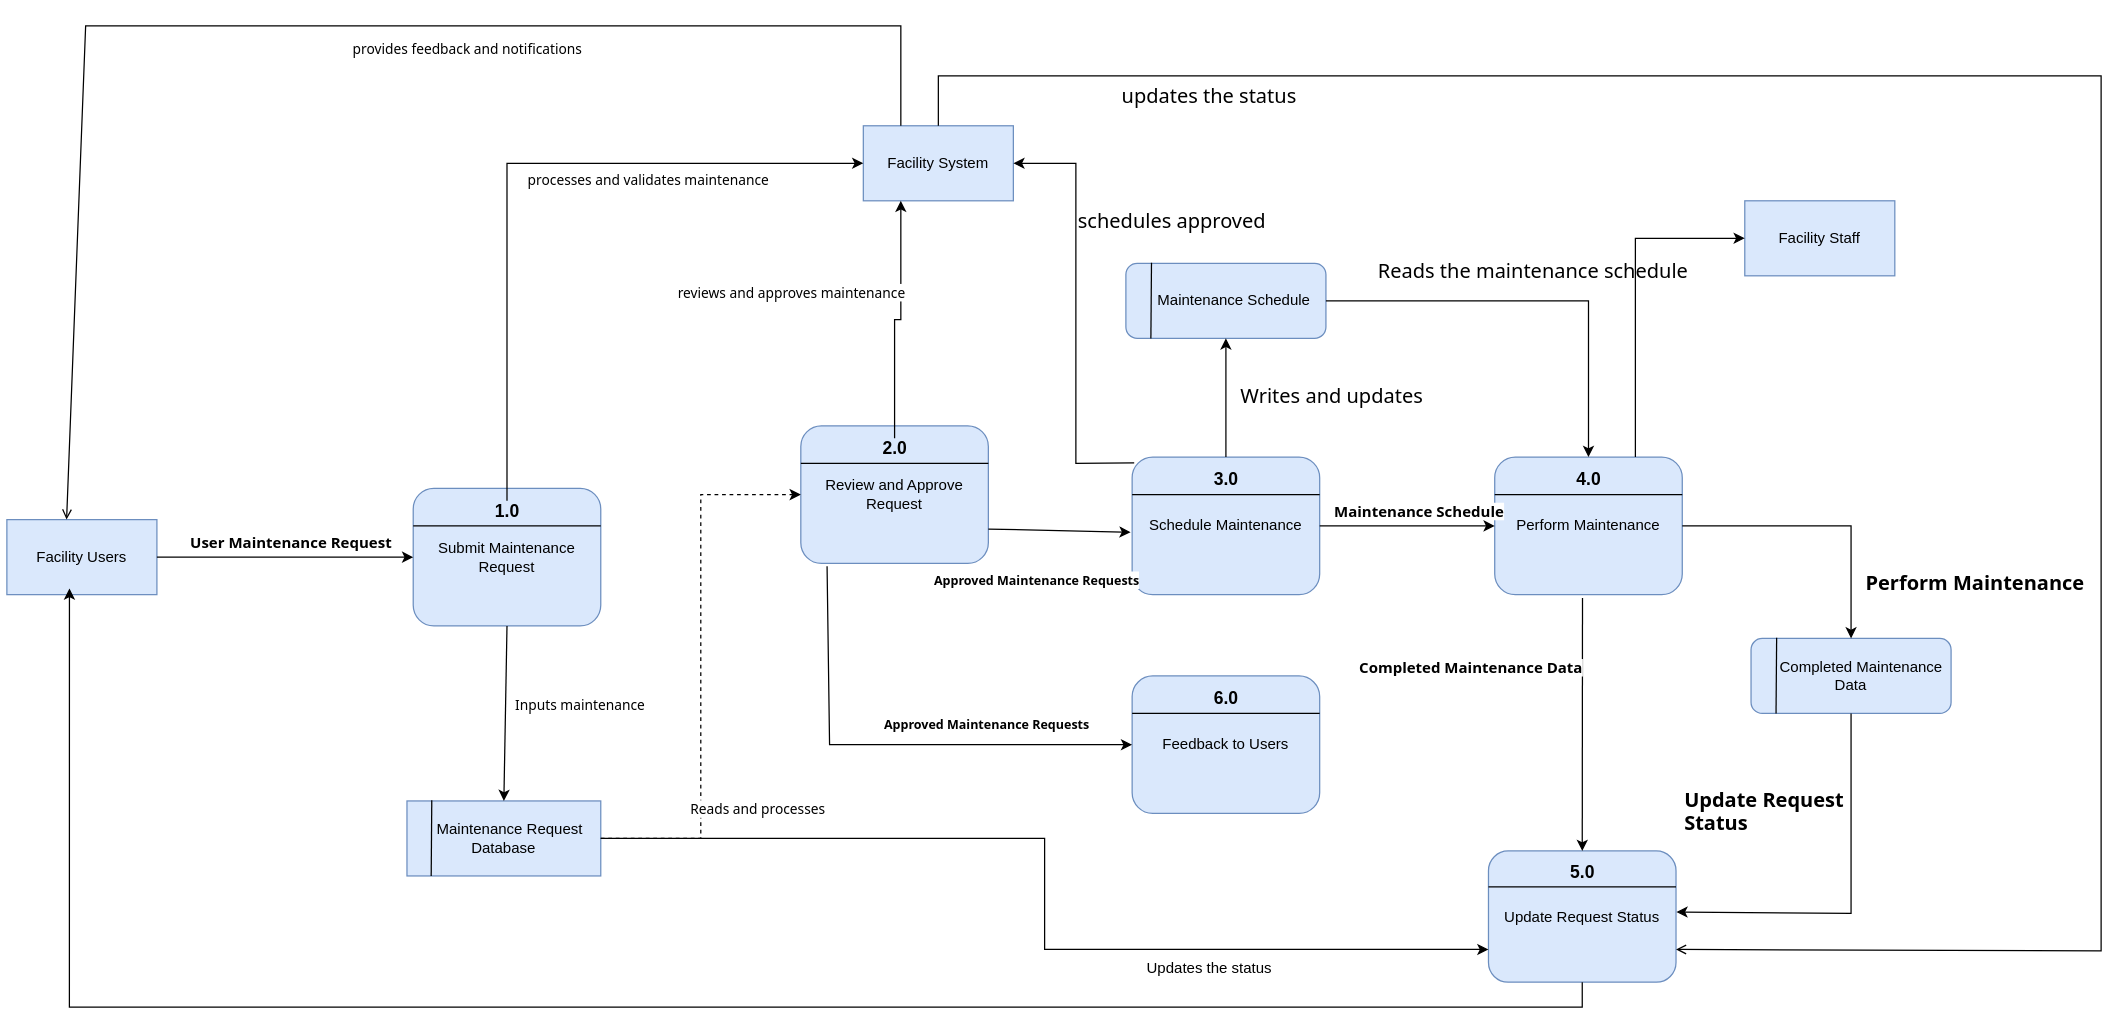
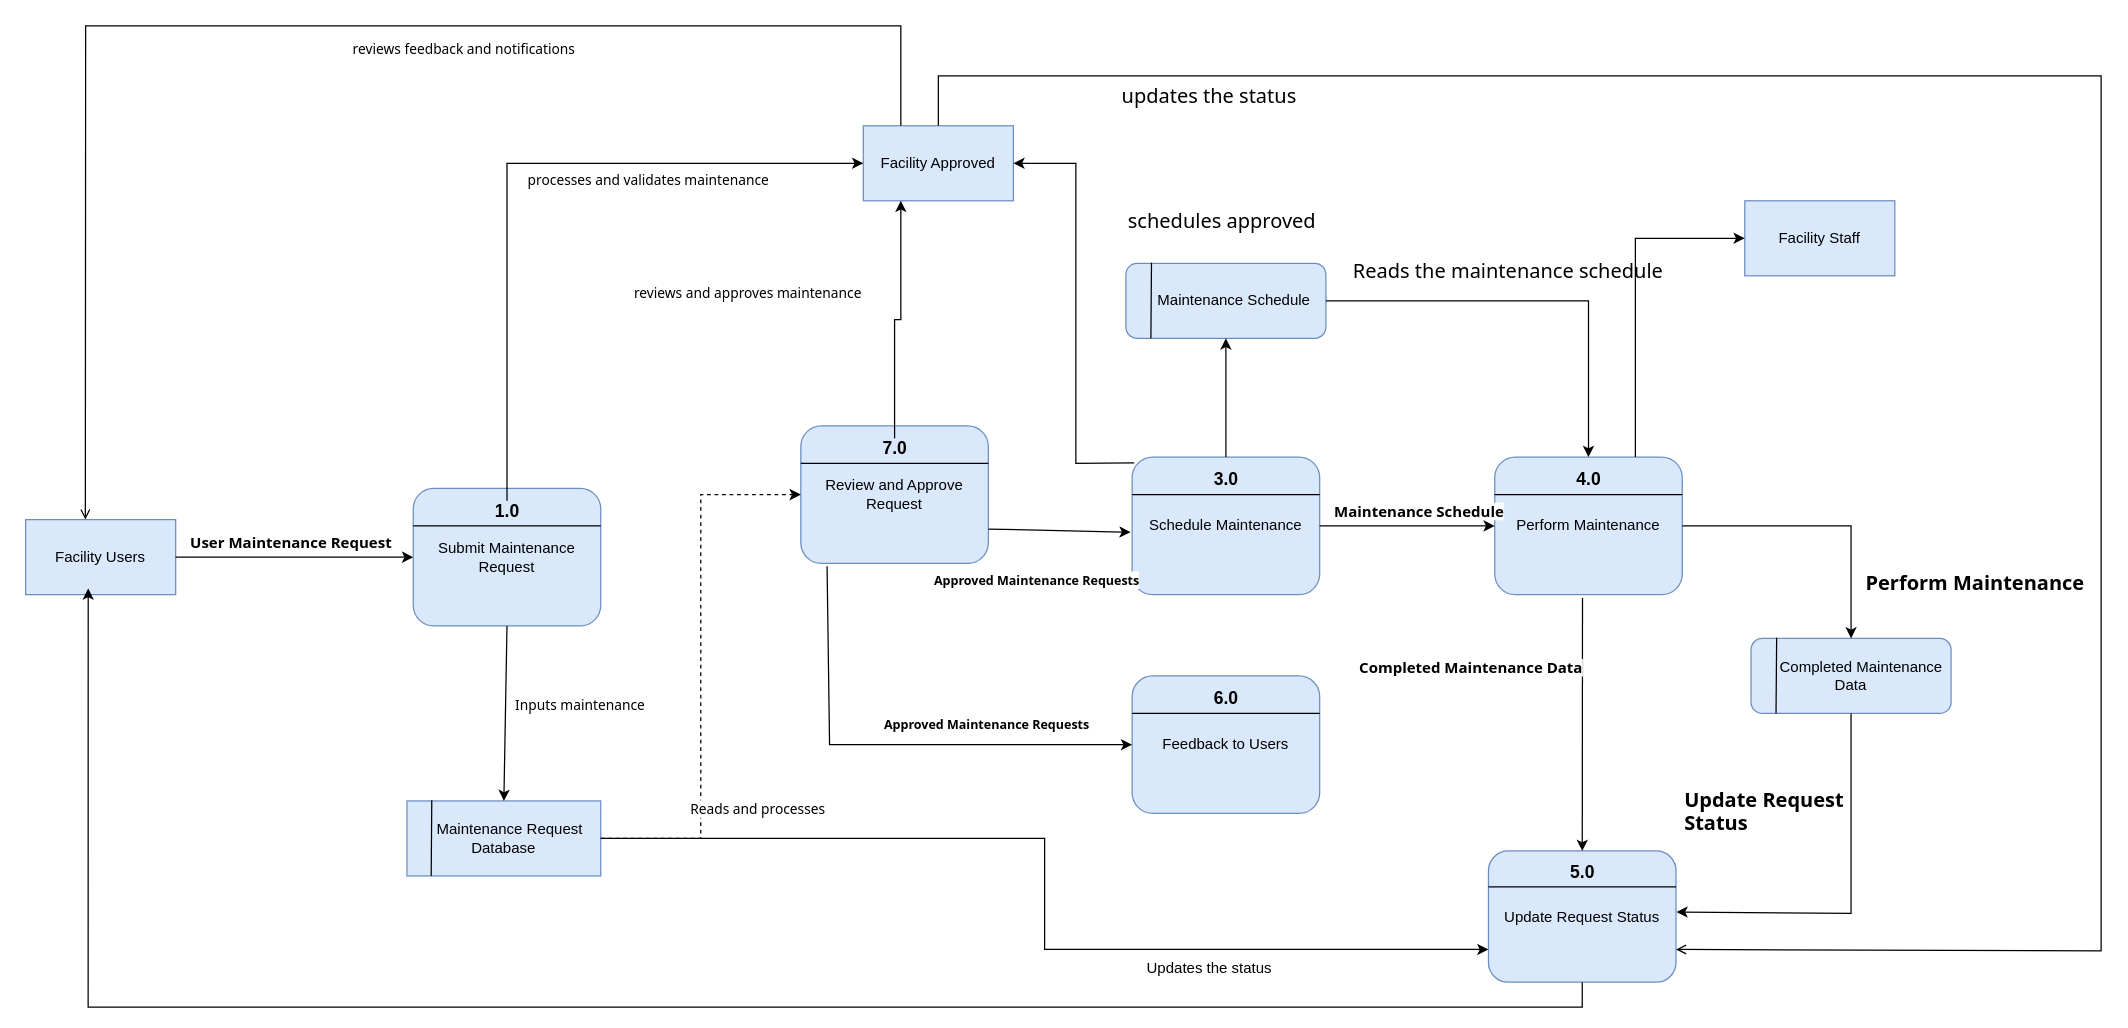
node "provides feedback and notifications": label "provides feedback and notifications" -> "reviews feedback and notifications"
node "Facility System": label "Facility System" -> "Facility Approved"
node "schedules approved": moved (1182, 226) -> (1232, 226)
node "Reads the maintenance schedule": moved (1538, 276) -> (1513, 276)
node "reviews and approves maintenance": moved (844, 301) -> (801, 301)
node "Writes and updates": removed
node "2.0": label "2.0" -> "7.0"
node "Facility Users": moved (82, 557) -> (101, 557)
